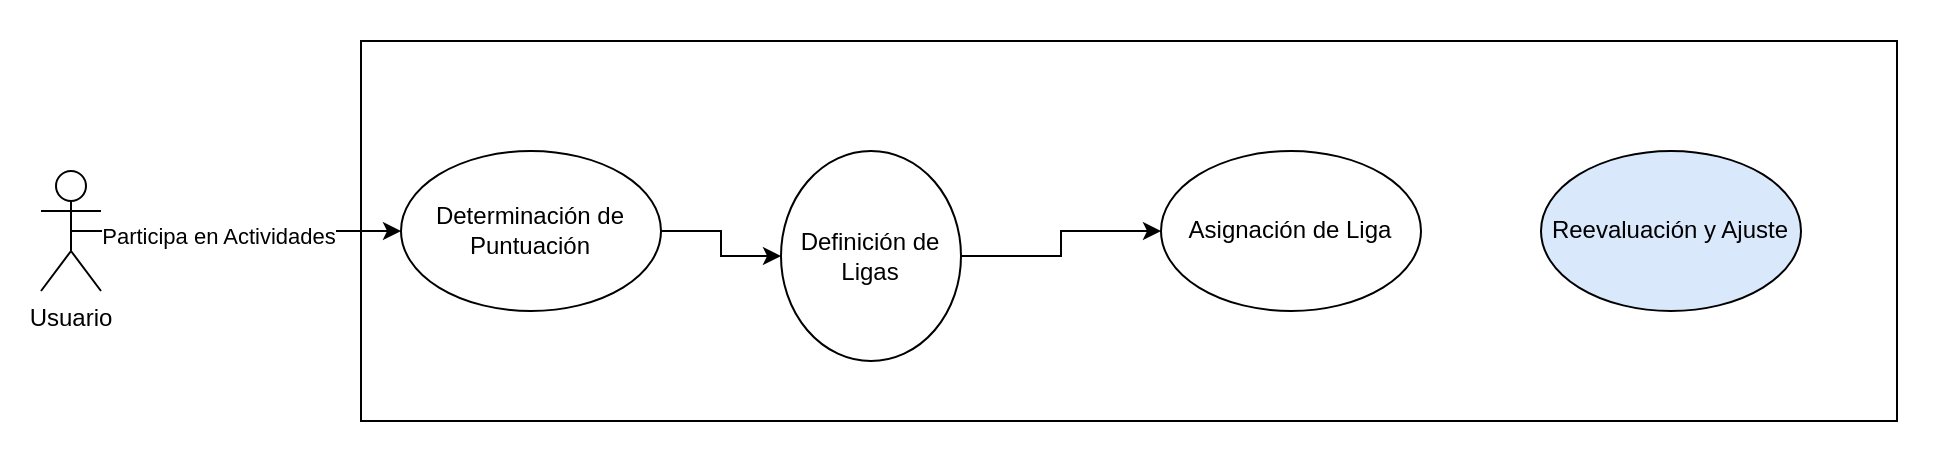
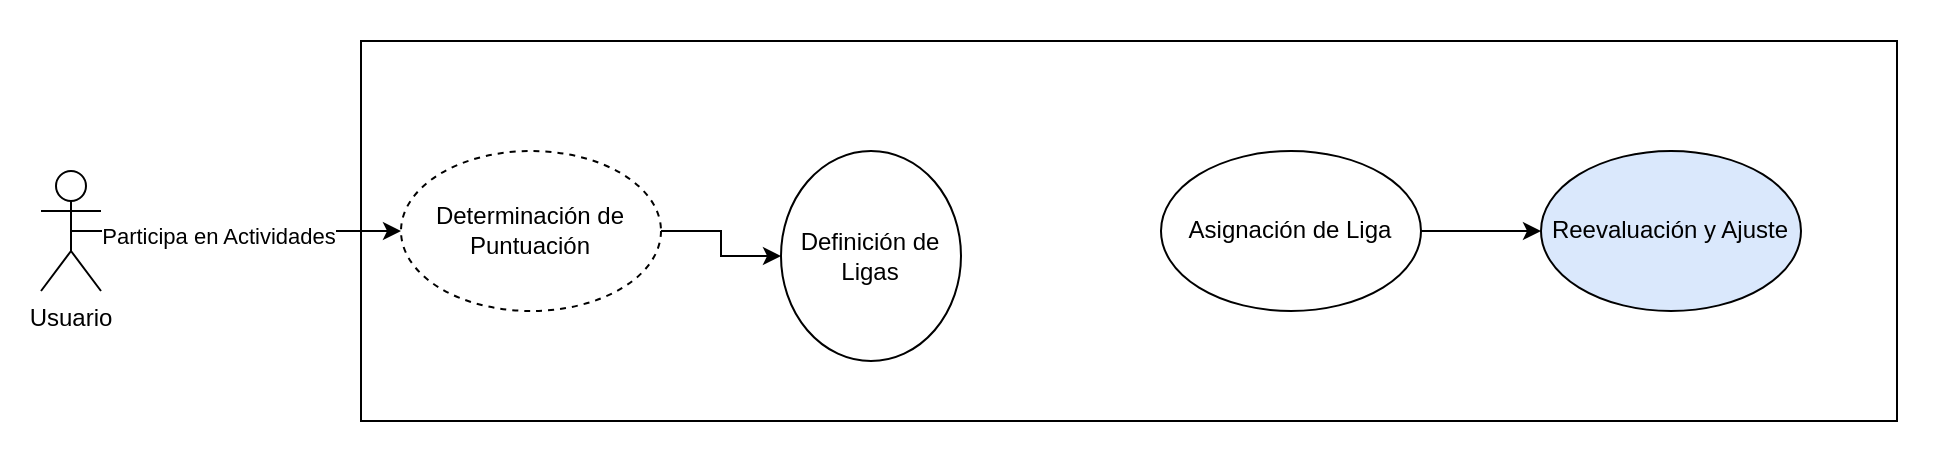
node "Determinación de Puntuación": style solid -> dashed
edge "Asignación de Liga" -> "Reevaluación y Ajuste": added
edge "Definición de Ligas" -> "Asignación de Liga": removed
